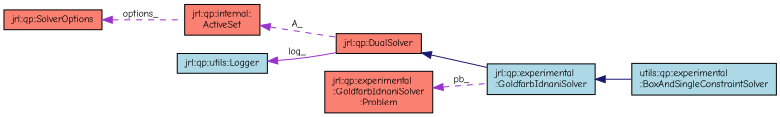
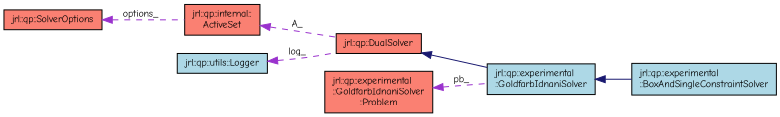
edge "jrl::qp::DualSolver" -> "jrl::qp::utils::Logger": style solid -> dashed
node "utils::qp::experimental ::BoxAndSingleConstraintSolver": label "utils::qp::experimental ::BoxAndSingleConstraintSolver" -> "jrl::qp::experimental ::BoxAndSingleConstraintSolver"
